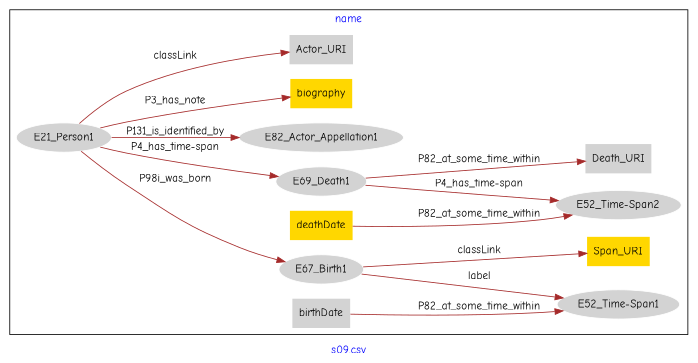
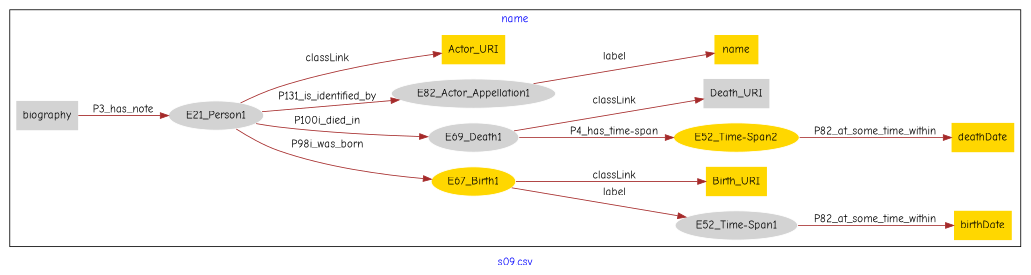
node "Actor_URI": fillcolor lightgray -> gold
node "name": added
node "biography": fillcolor gold -> lightgray
edge "E21_Person1" -> "biography": reversed
edge "E21_Person1" -> "E69_Death1": label "P4_has_time-span" -> "P100i_died_in"
edge "E69_Death1" -> "Death_URI": label "P82_at_some_time_within" -> "classLink"
node "E52_Time-Span2": fillcolor lightgray -> gold
edge "deathDate" -> "E52_Time-Span2": reversed
node "Span_URI": label "Span_URI" -> "Birth_URI"
node "E67_Birth1": fillcolor lightgray -> gold
node "birthDate": fillcolor lightgray -> gold
edge "birthDate" -> "E52_Time-Span1": reversed
